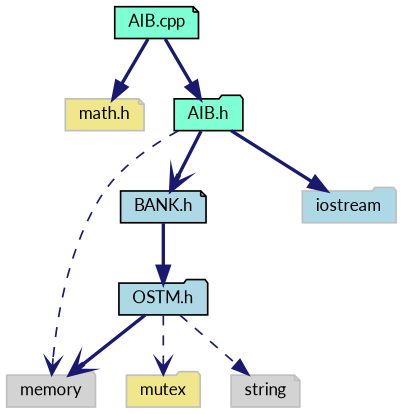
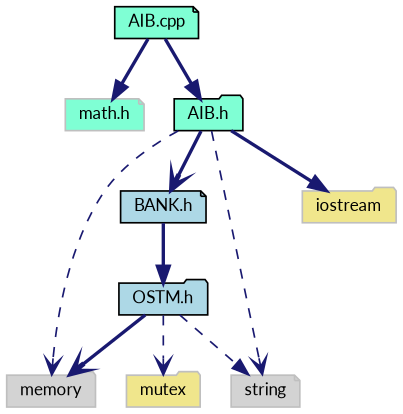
node "math.h": fillcolor khaki -> aquamarine
node "iostream": fillcolor lightblue -> khaki
edge "AIB.h" -> "string": added
